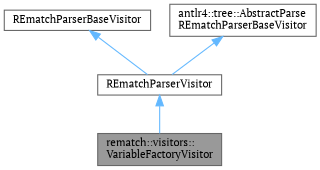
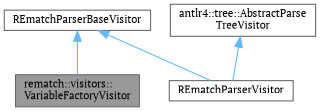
node "antlr4::tree::AbstractParse REmatchParserBaseVisitor": label "antlr4::tree::AbstractParse REmatchParserBaseVisitor" -> "antlr4::tree::AbstractParse TreeVisitor"
edge "rematch::visitors:: VariableFactoryVisitor" -> "REmatchParserVisitor": now "rematch::visitors:: VariableFactoryVisitor" -> "REmatchParserBaseVisitor"
